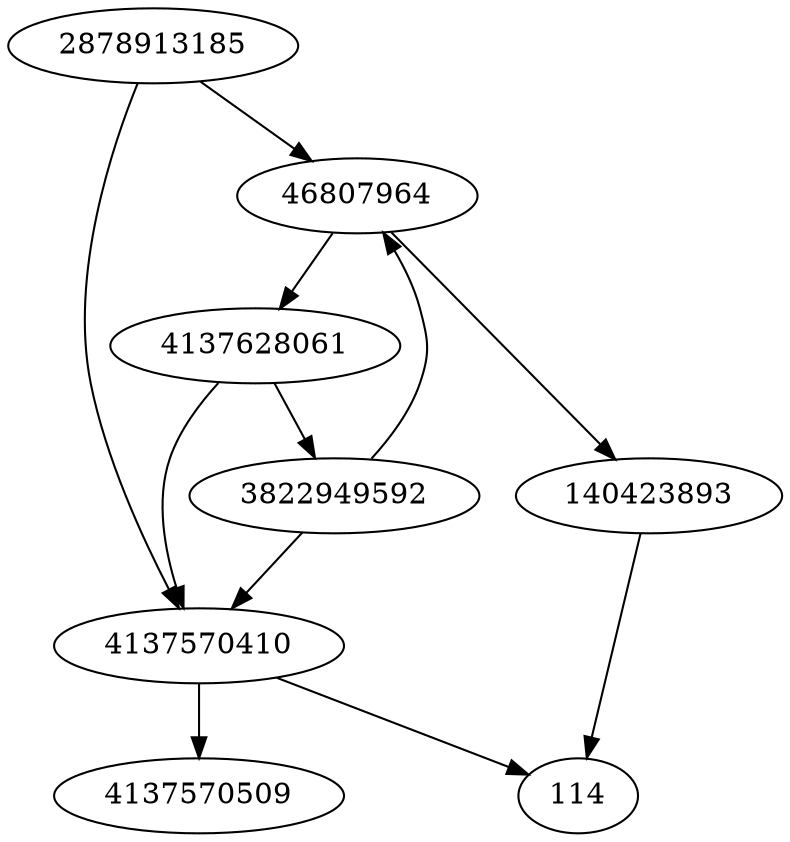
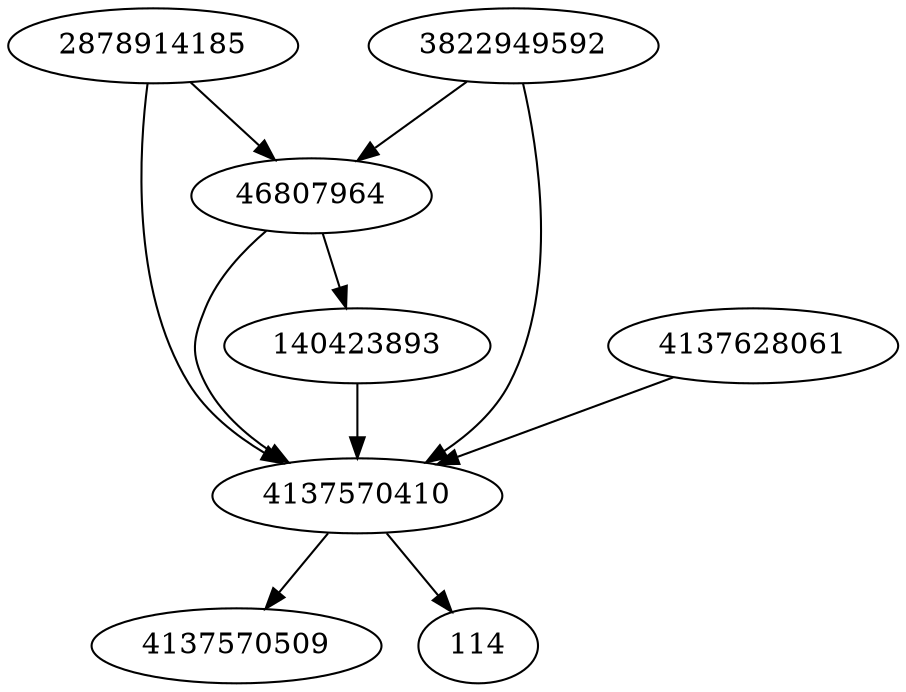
node "2878913185": label "2878913185" -> "2878914185"
edge "46807964" -> "4137628061": now "46807964" -> "4137570410"
edge "4137628061" -> "3822949592": removed
edge "140423893" -> "114": now "140423893" -> "4137570410"
